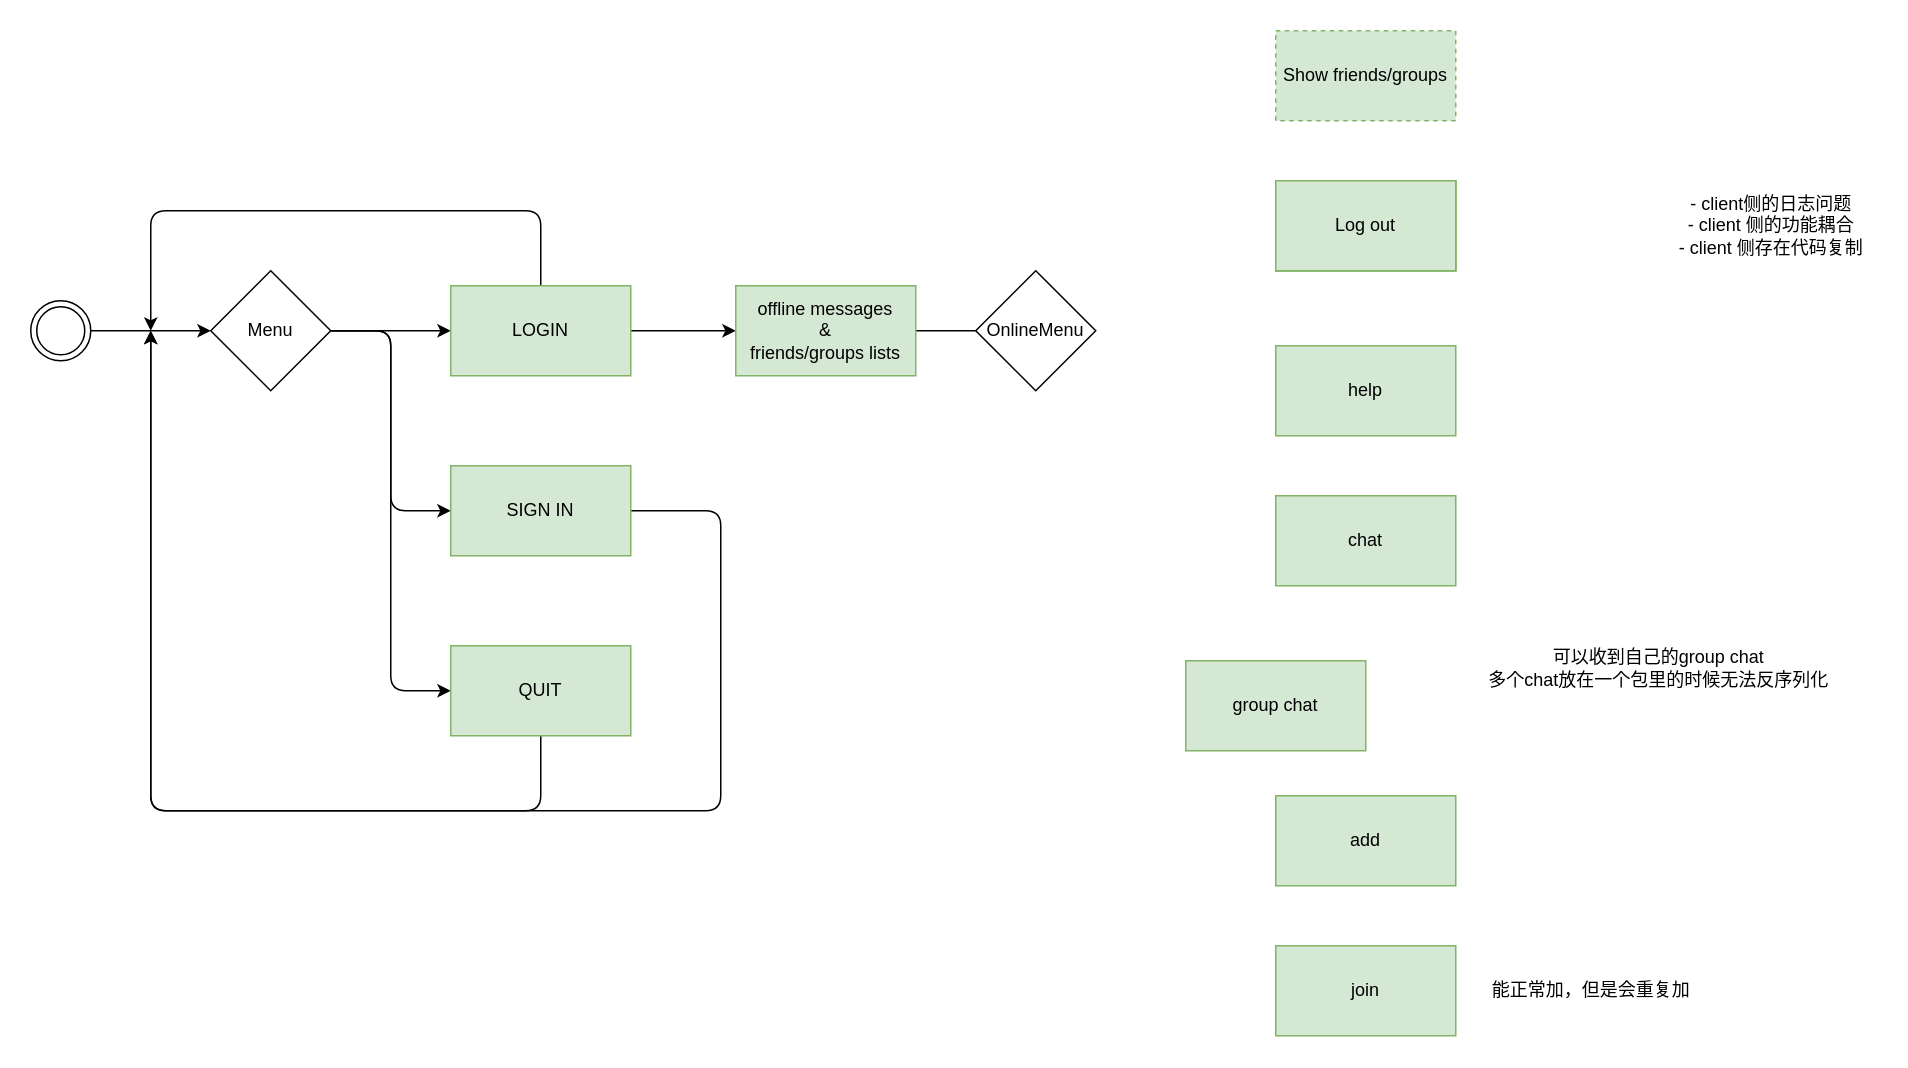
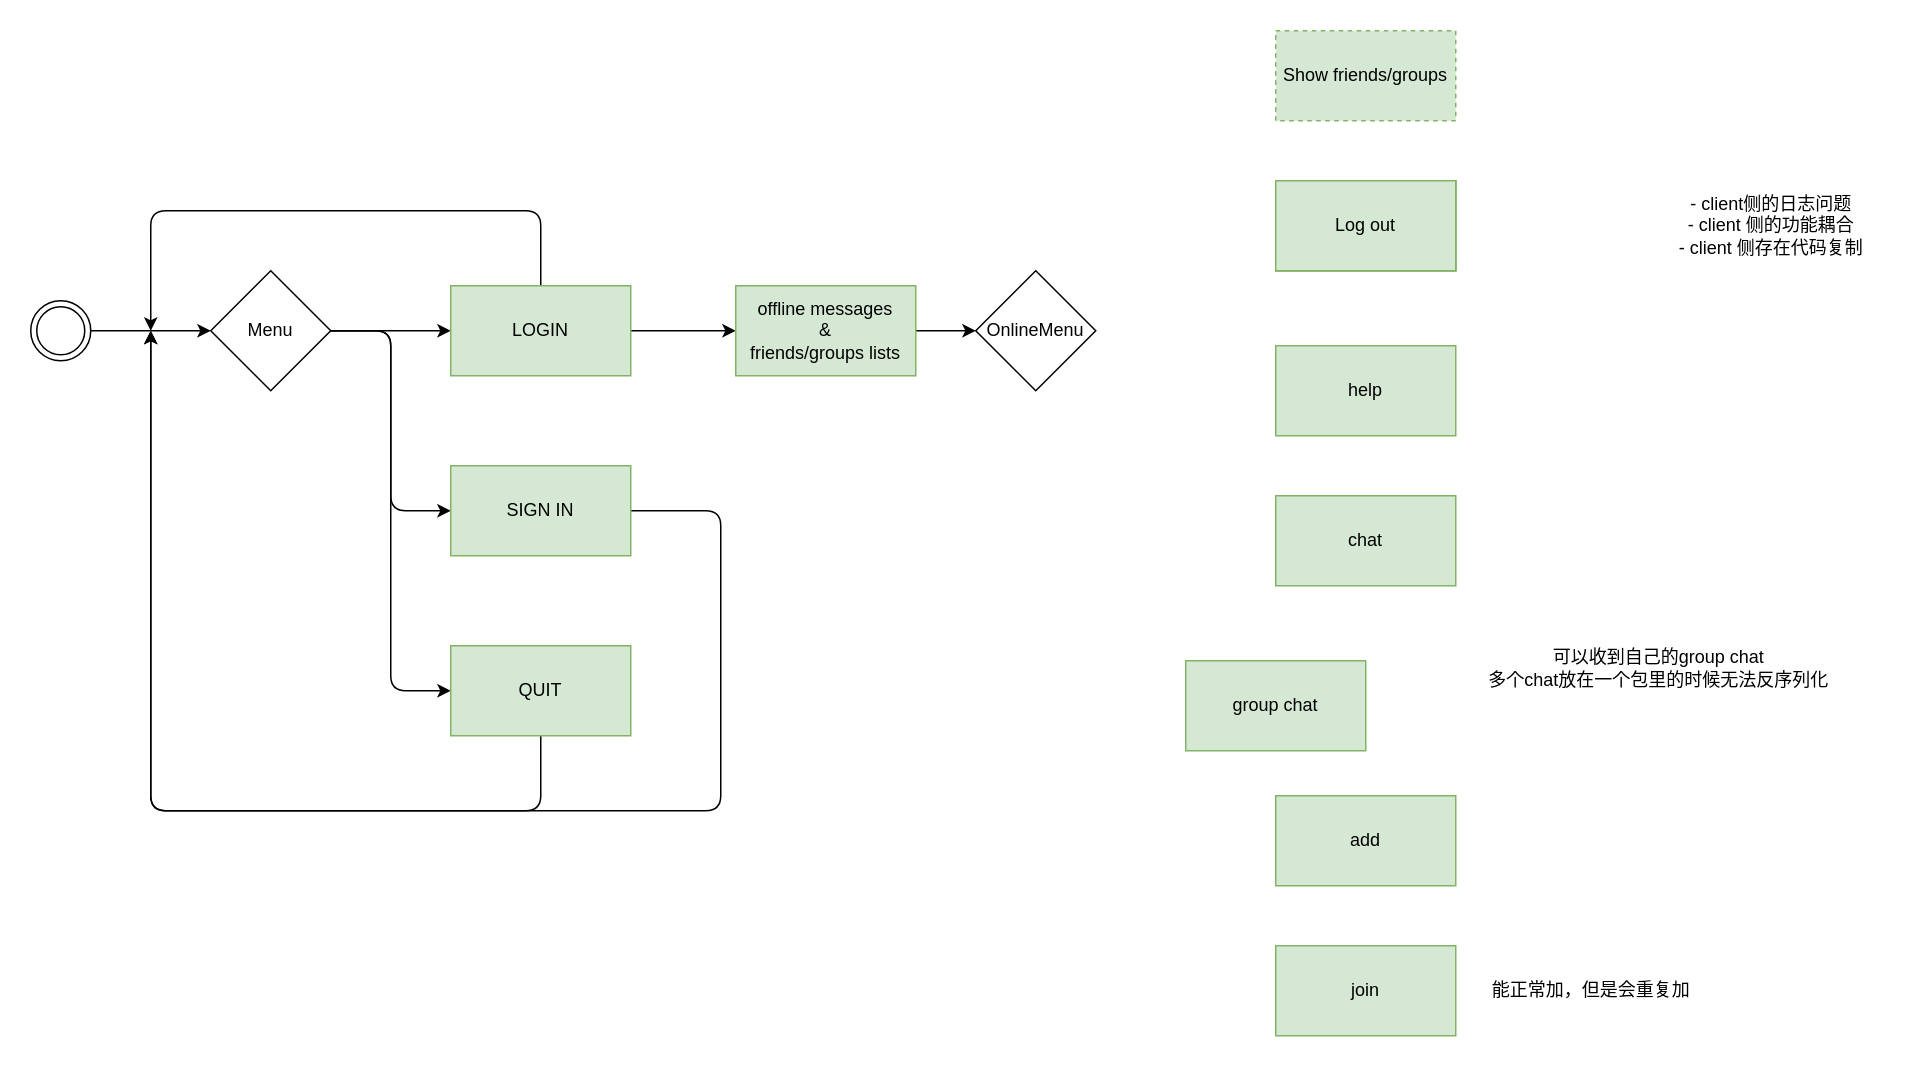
edge "offline messages & friends/groups lists" -- "OnlineMenu": arrowhead none -> classic
